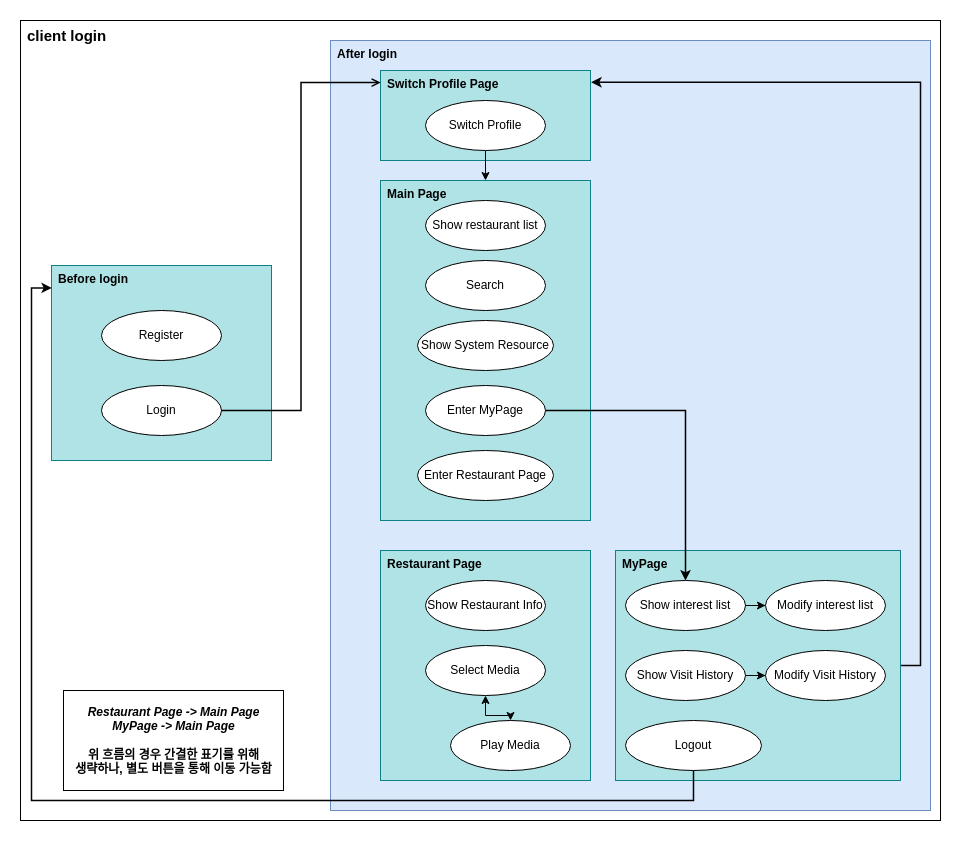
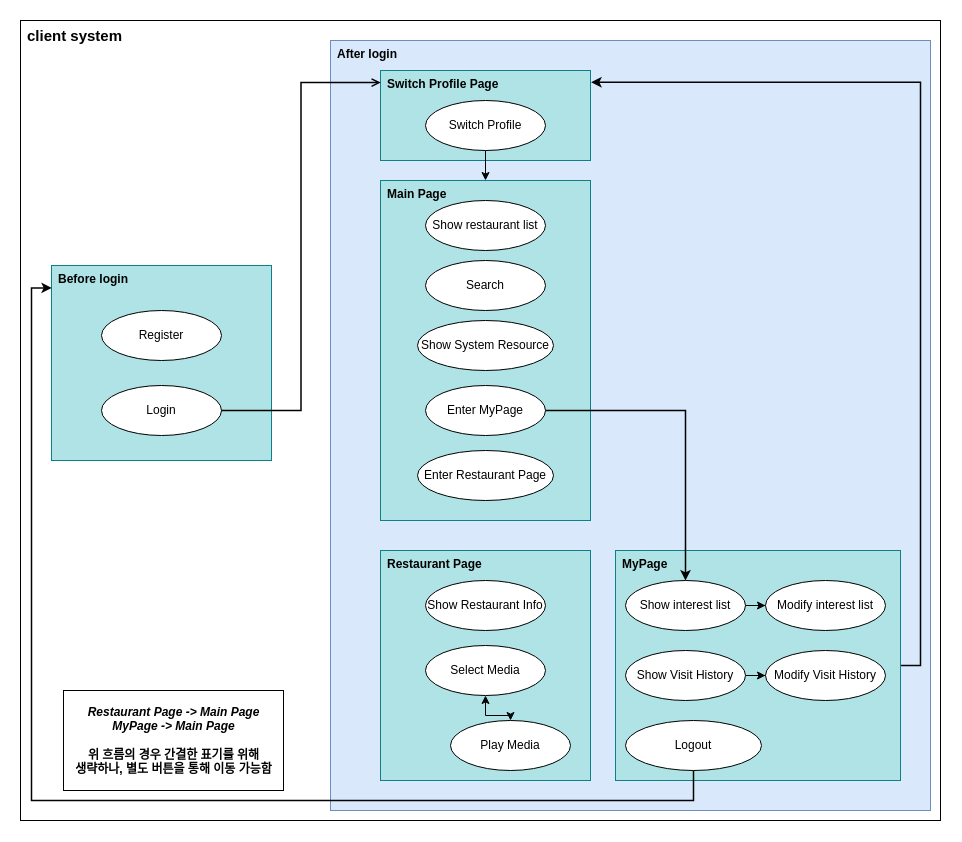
node "client login": label "client login" -> "client system"
